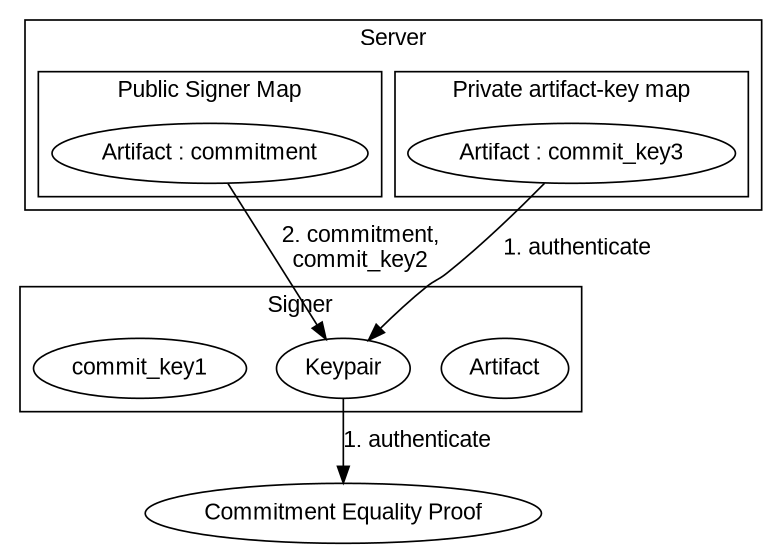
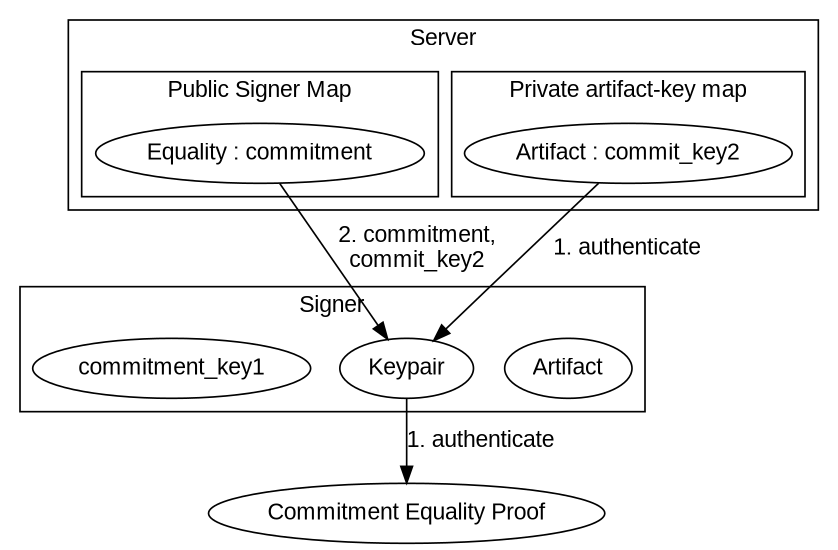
node "Artifact : commitment": label "Artifact : commitment" -> "Equality : commitment"
node "Artifact : commit_key3": label "Artifact : commit_key3" -> "Artifact : commit_key2"
node "commit_key1": label "commit_key1" -> "commitment_key1"
